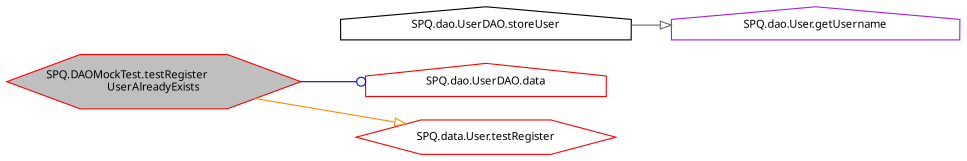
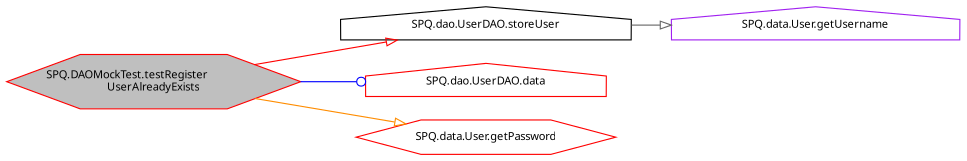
node "SPQ.dao.User.getUsername": label "SPQ.dao.User.getUsername" -> "SPQ.data.User.getUsername"
edge "SPQ.DAOMockTest.testRegister UserAlreadyExists" -> "SPQ.dao.UserDAO.storeUser": added
node "SPQ.data.User.testRegister": label "SPQ.data.User.testRegister" -> "SPQ.data.User.getPassword"
